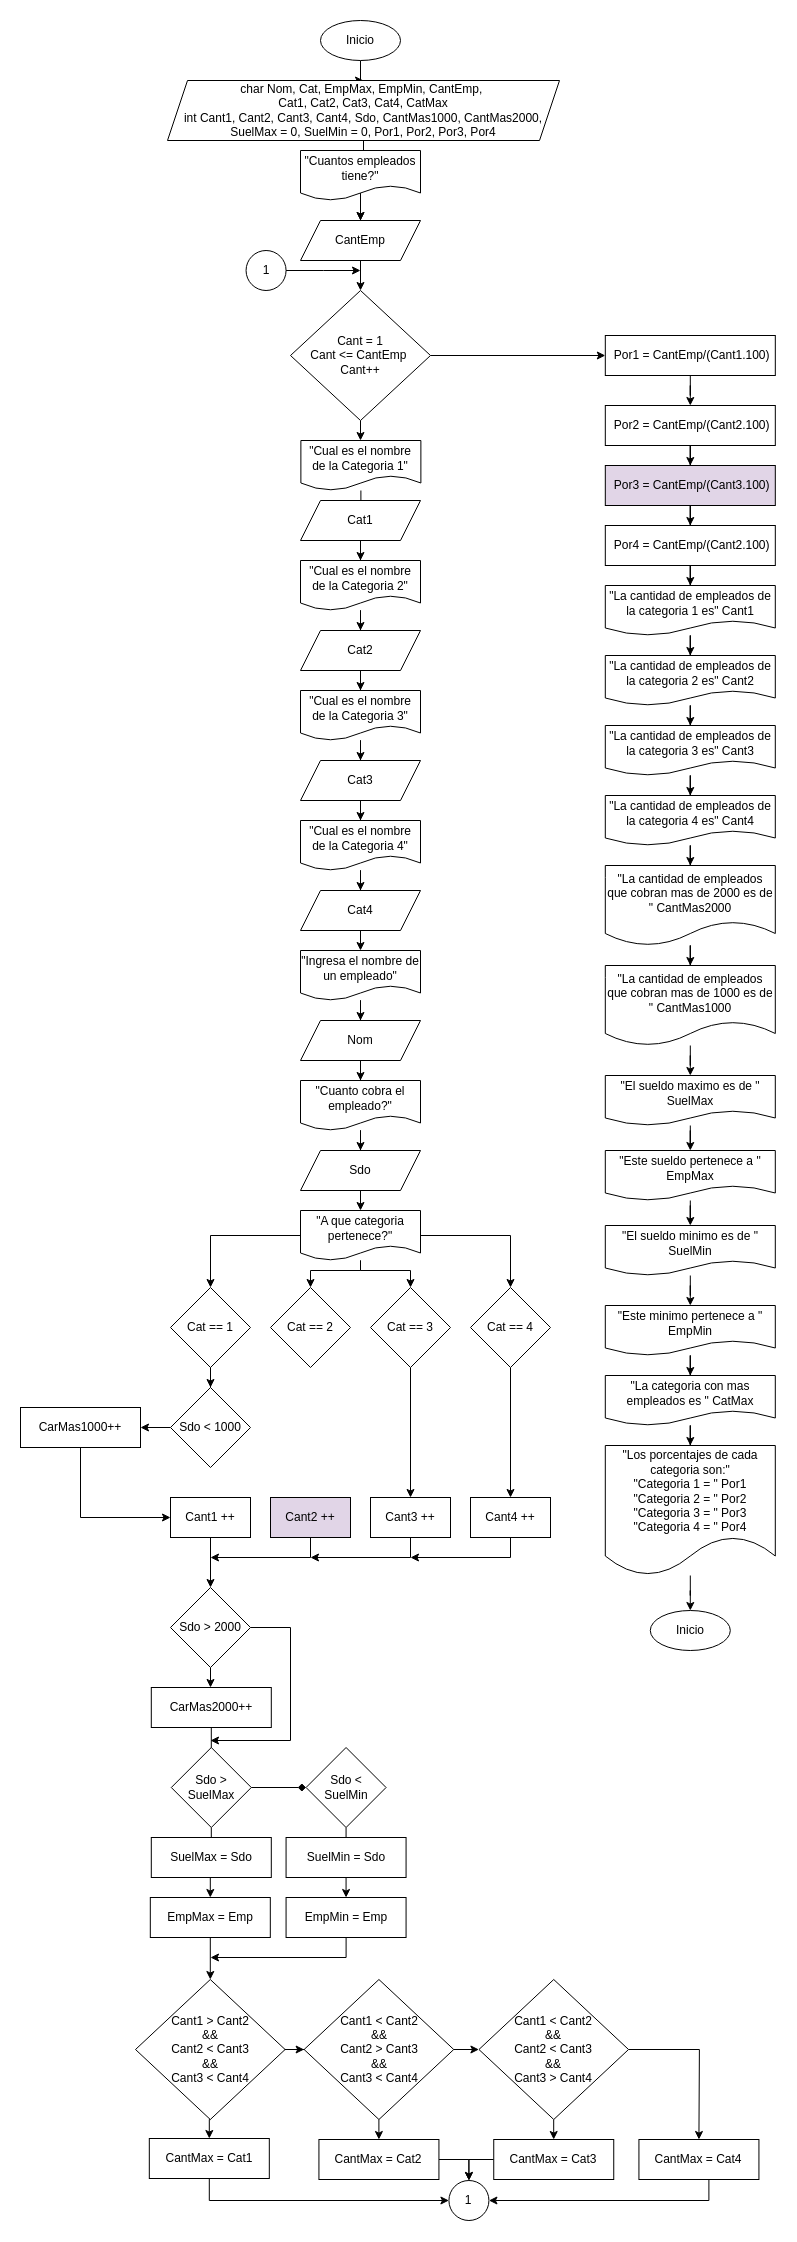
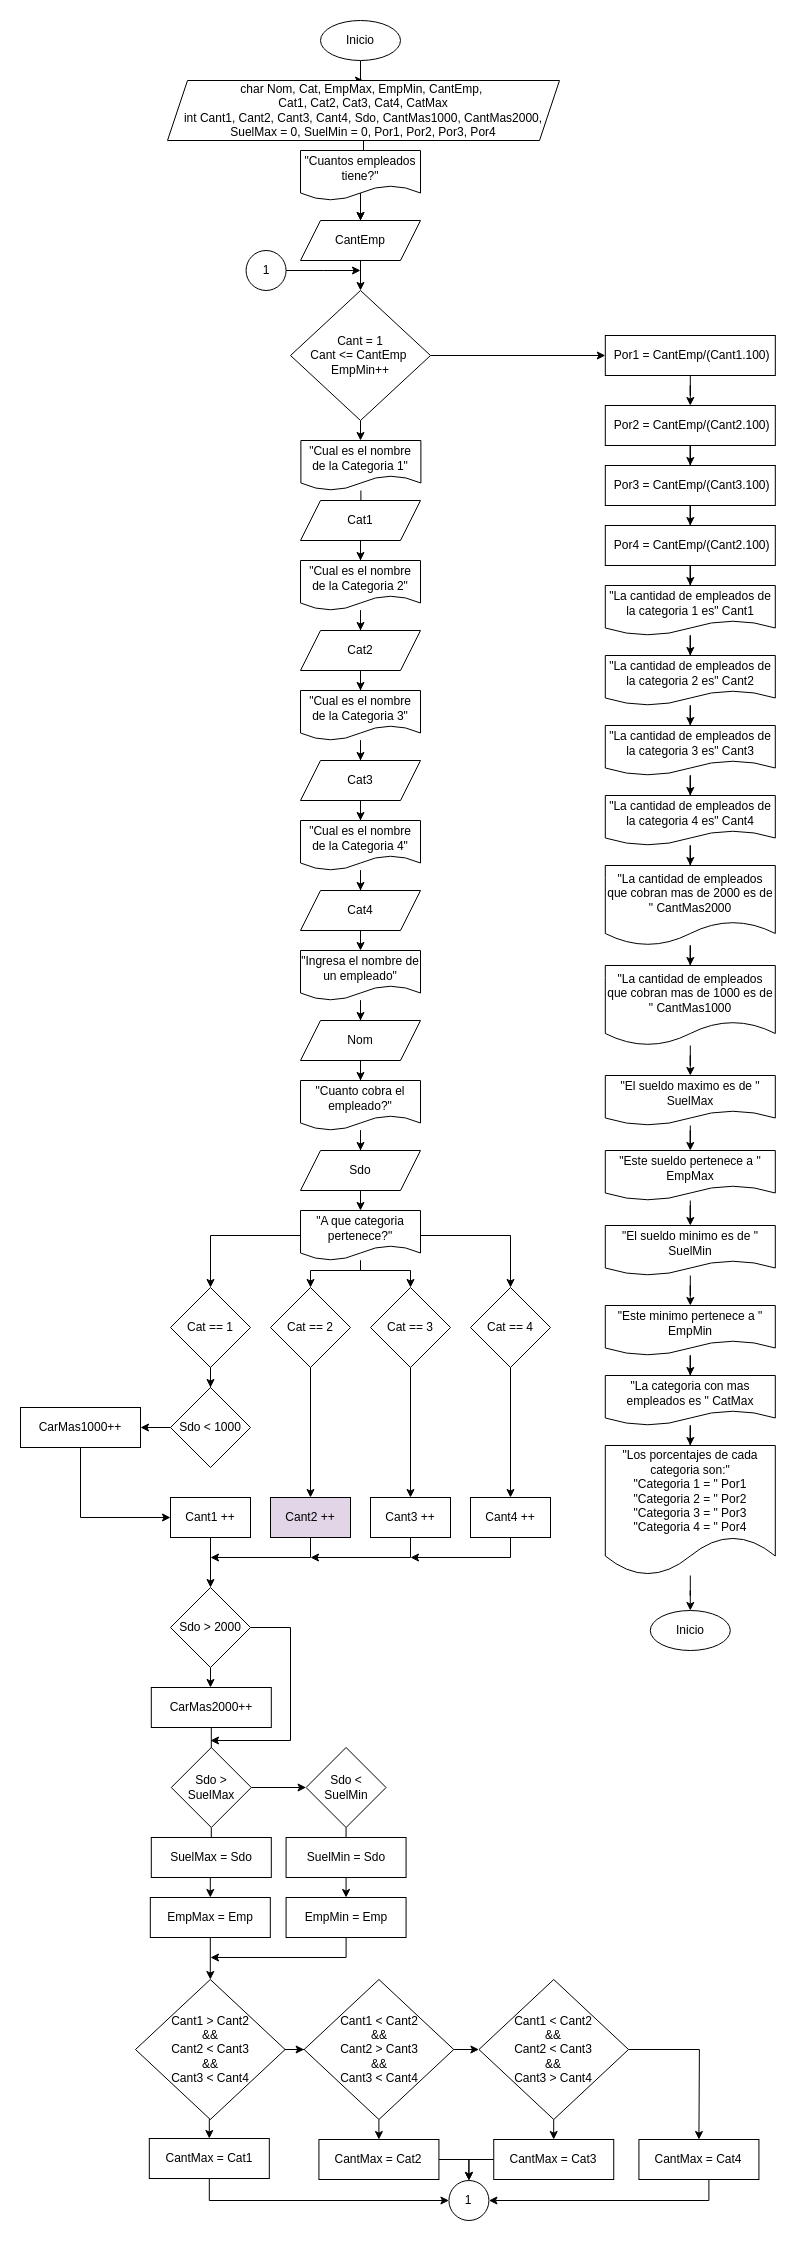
node "Cant = 1 Cant <= CantEmp Cant++": label "Cant = 1 Cant <= CantEmp Cant++" -> "Cant = 1 Cant <= CantEmp EmpMin++"
node "Por3 = CantEmp/(Cant3.100)": fillcolor #e1d5e7 -> #ffffff
edge "Cat == 2" -> "Cant2 ++": added
edge "Sdo > SuelMax" -> "Sdo < SuelMin": arrowhead diamond -> classic
